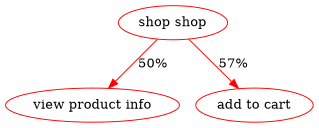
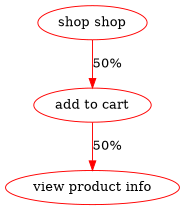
edge "shop shop" -> "view product info": now "add to cart" -> "view product info"
edge "shop shop" -> "add to cart": label "57%" -> "50%"
